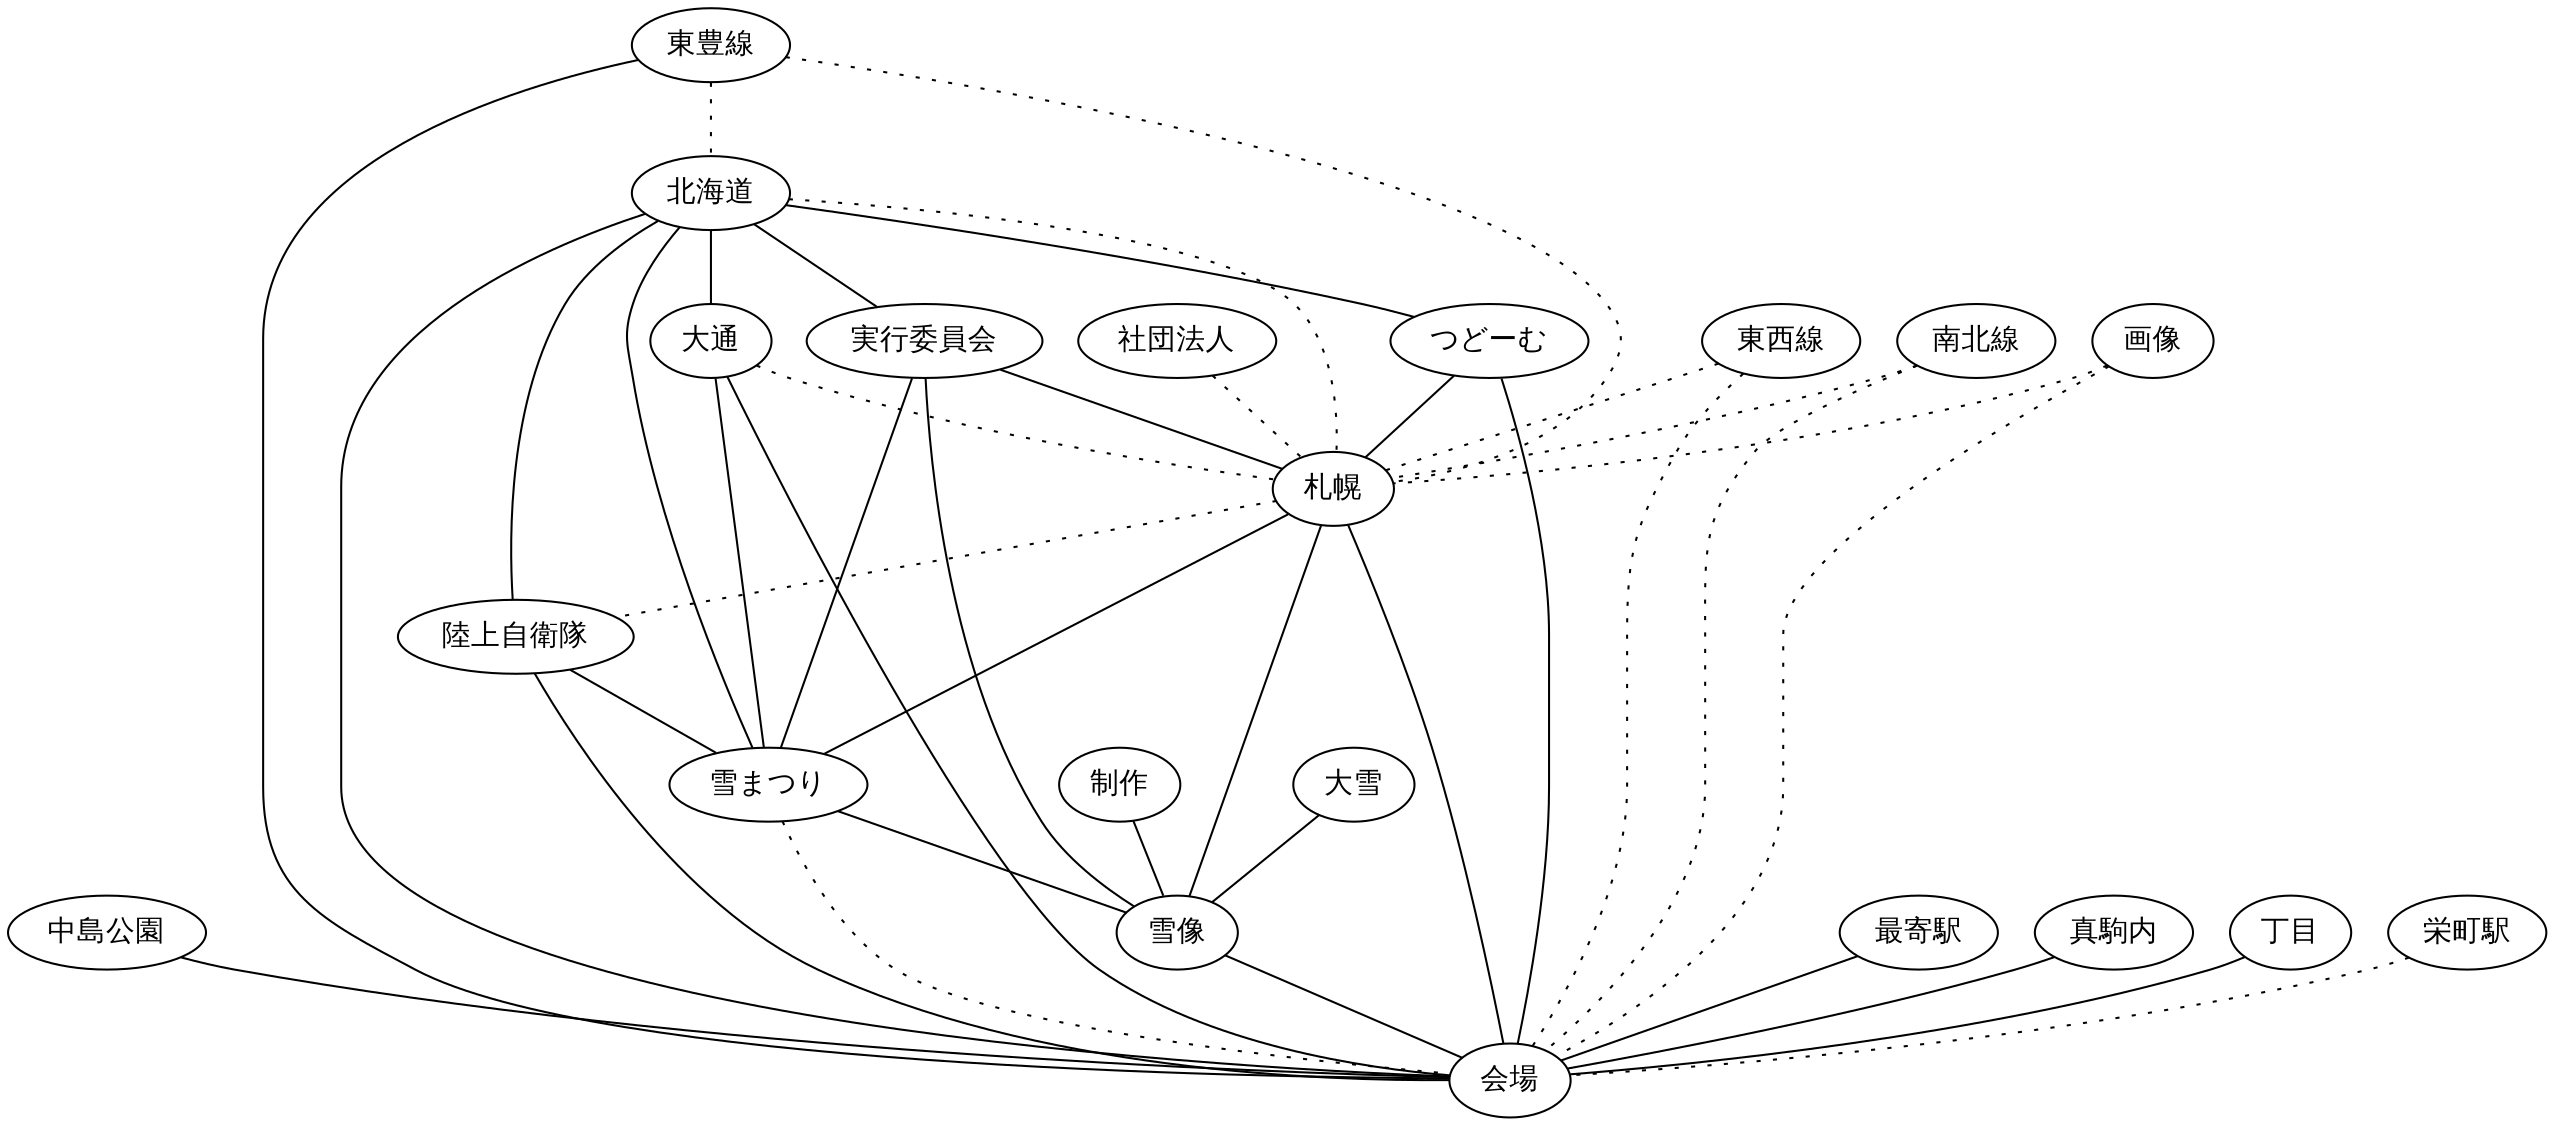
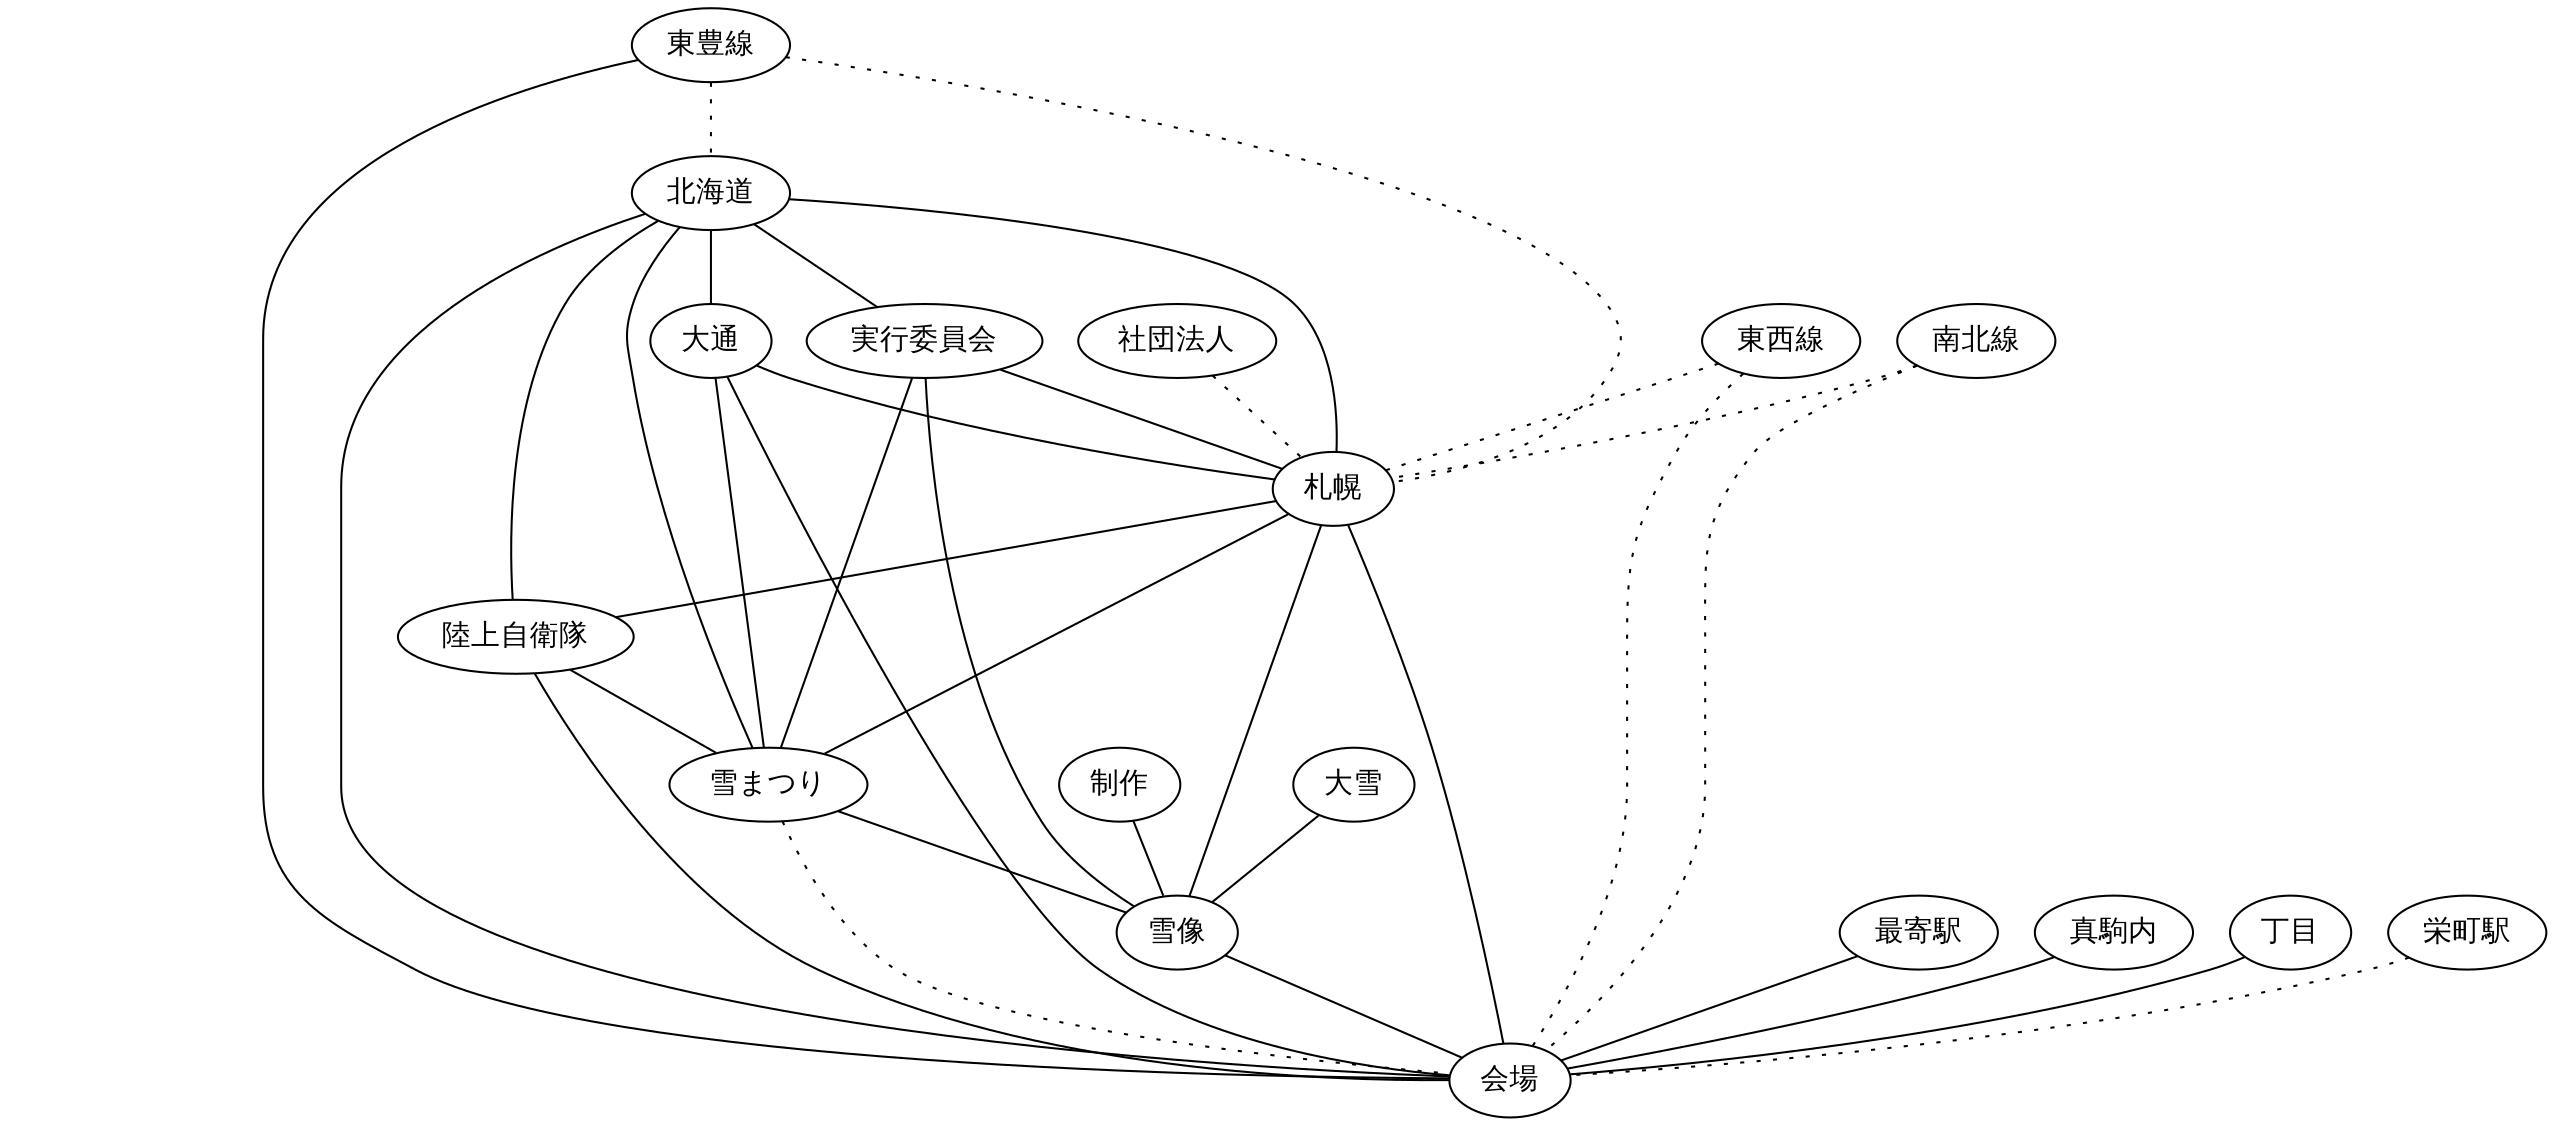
edge "北海道" -- "札幌": style dotted -> solid
node "つどーむ": removed
node "画像": removed
edge "大通" -- "札幌": style dotted -> solid
edge "札幌" -- "陸上自衛隊": style dotted -> solid
node "中島公園": removed
